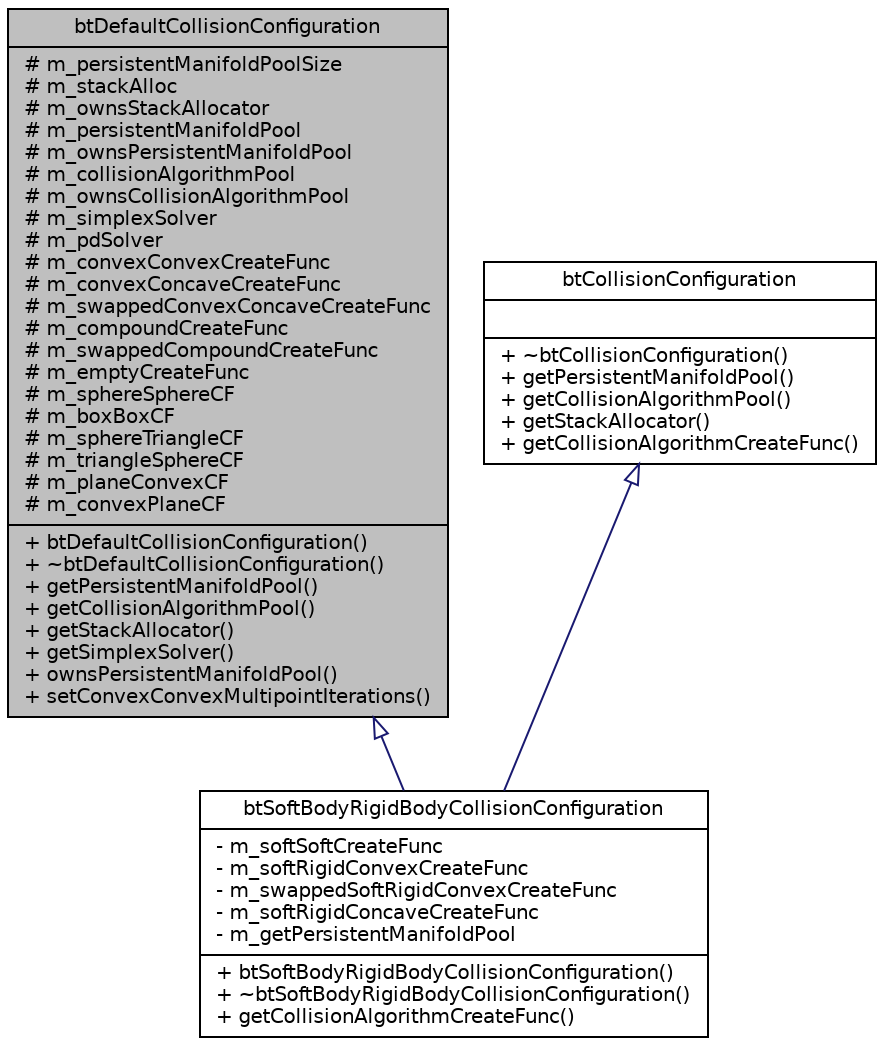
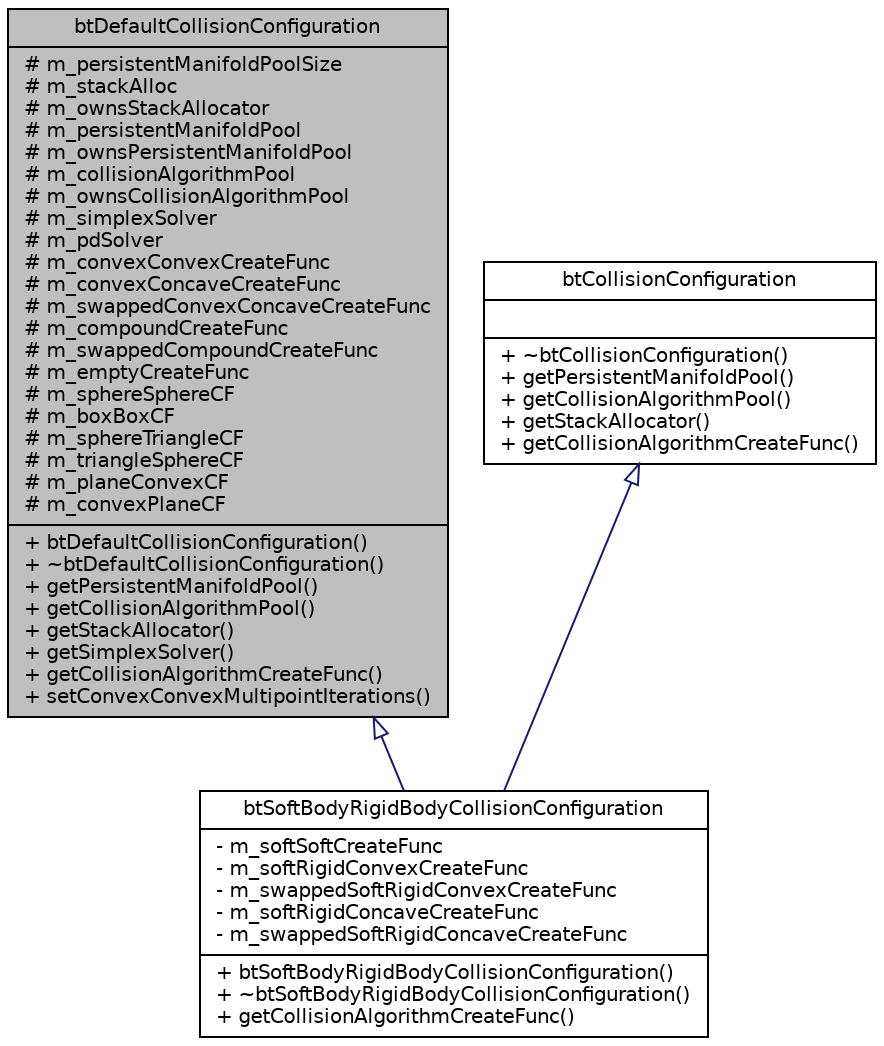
node "btDefaultCollisionConfiguration": text "+ ownsPersistentManifoldPool()" -> "+ getCollisionAlgorithmCreateFunc()"
node "btSoftBodyRigidBodyCollisionConfiguration": text "- m_getPersistentManifoldPool" -> "- m_swappedSoftRigidConcaveCreateFunc"
